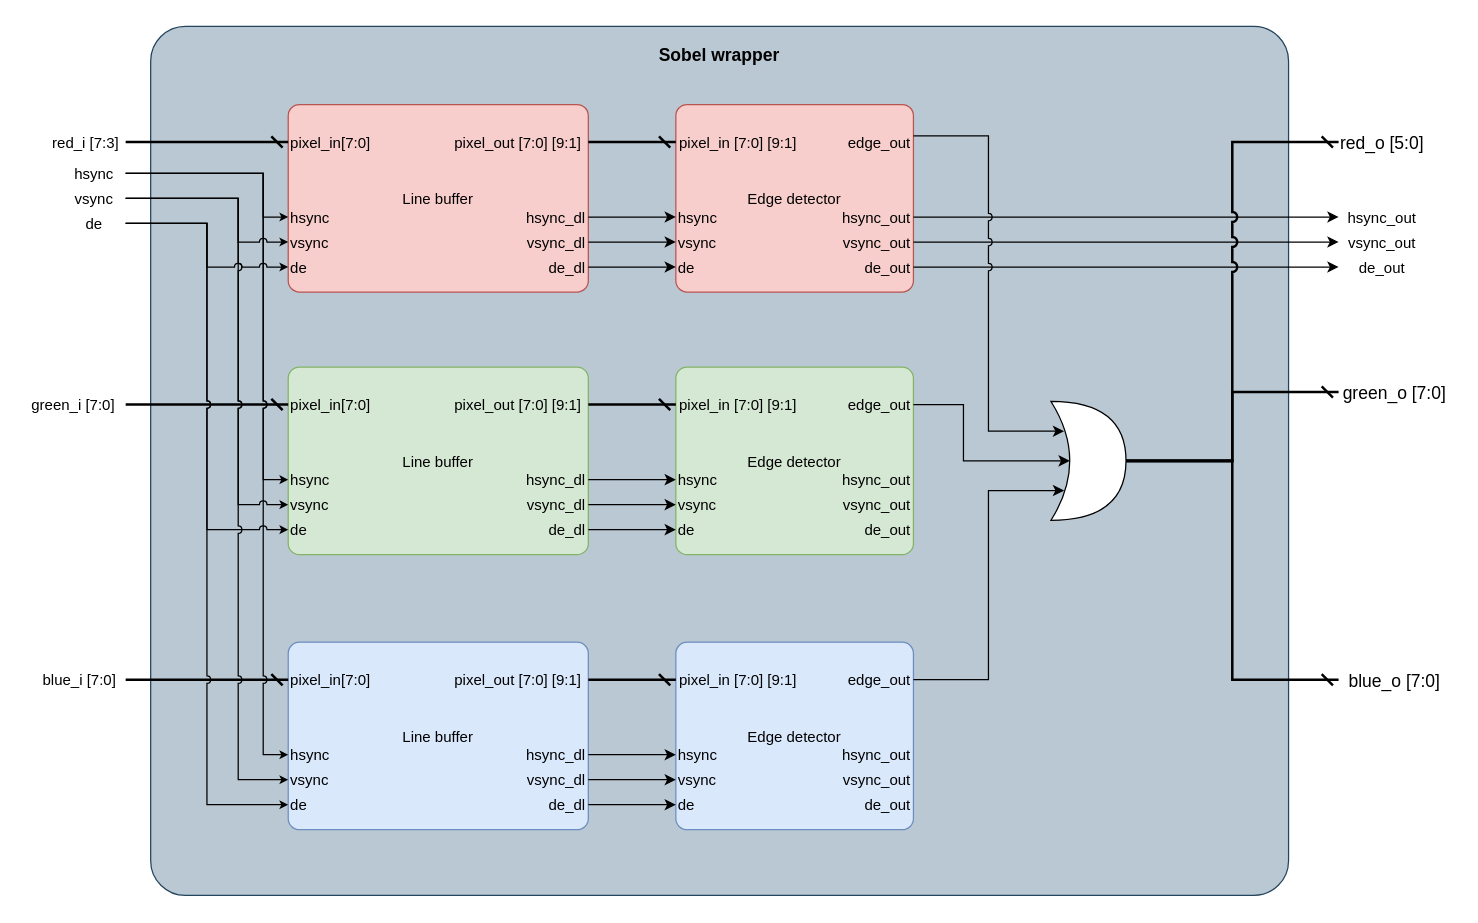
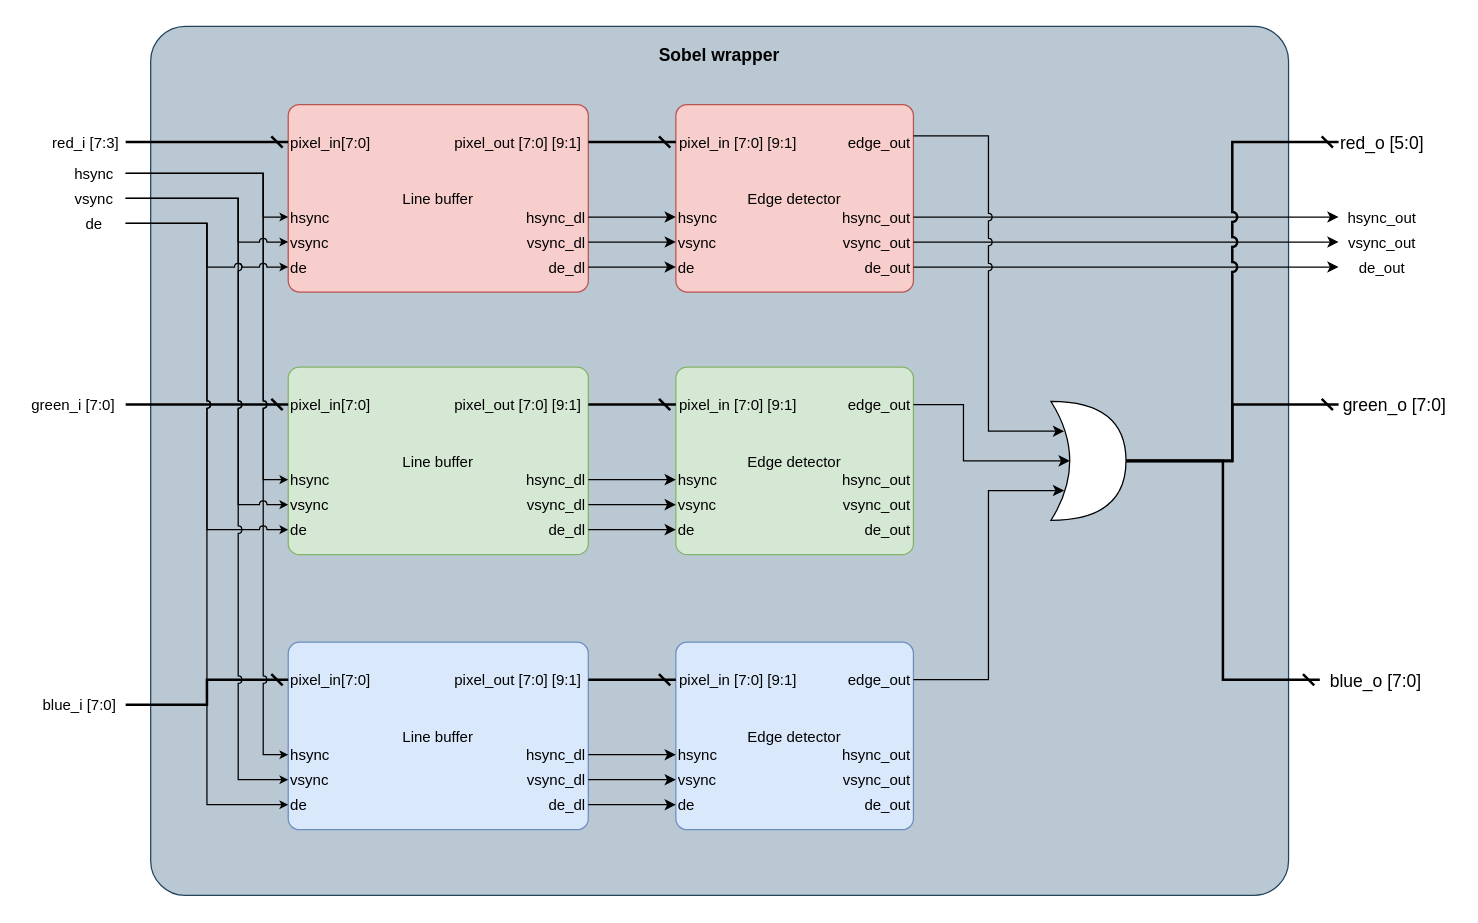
node "green_o [7:0]": moved (1394, 392) -> (1394, 404)
node "blue_i [7:0]": moved (82, 679) -> (82, 704)
node "blue_o [7:0]": moved (1394, 679) -> (1376, 679)
